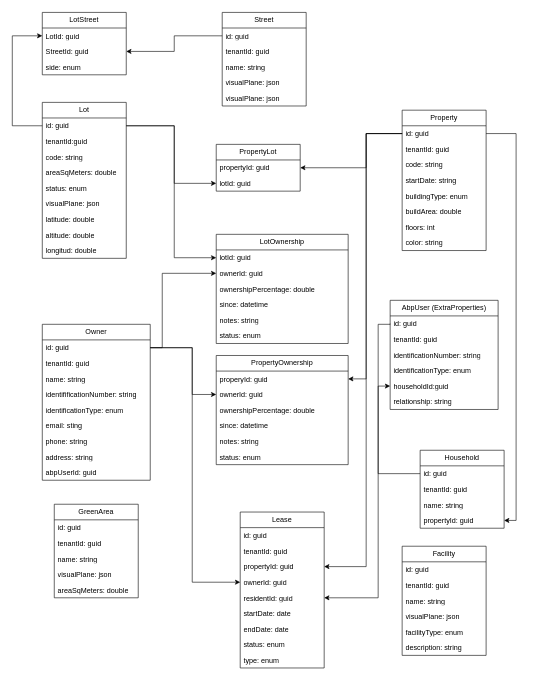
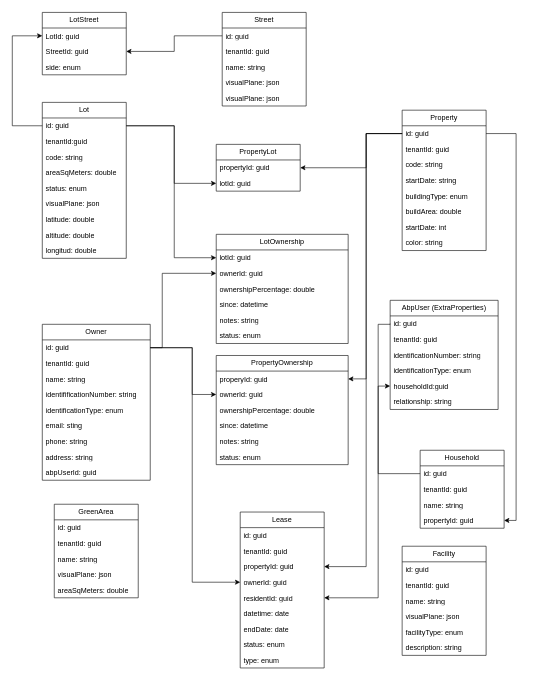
node "floors: int": label "floors: int" -> "startDate: int"
node "startDate: date": label "startDate: date" -> "datetime: date"
